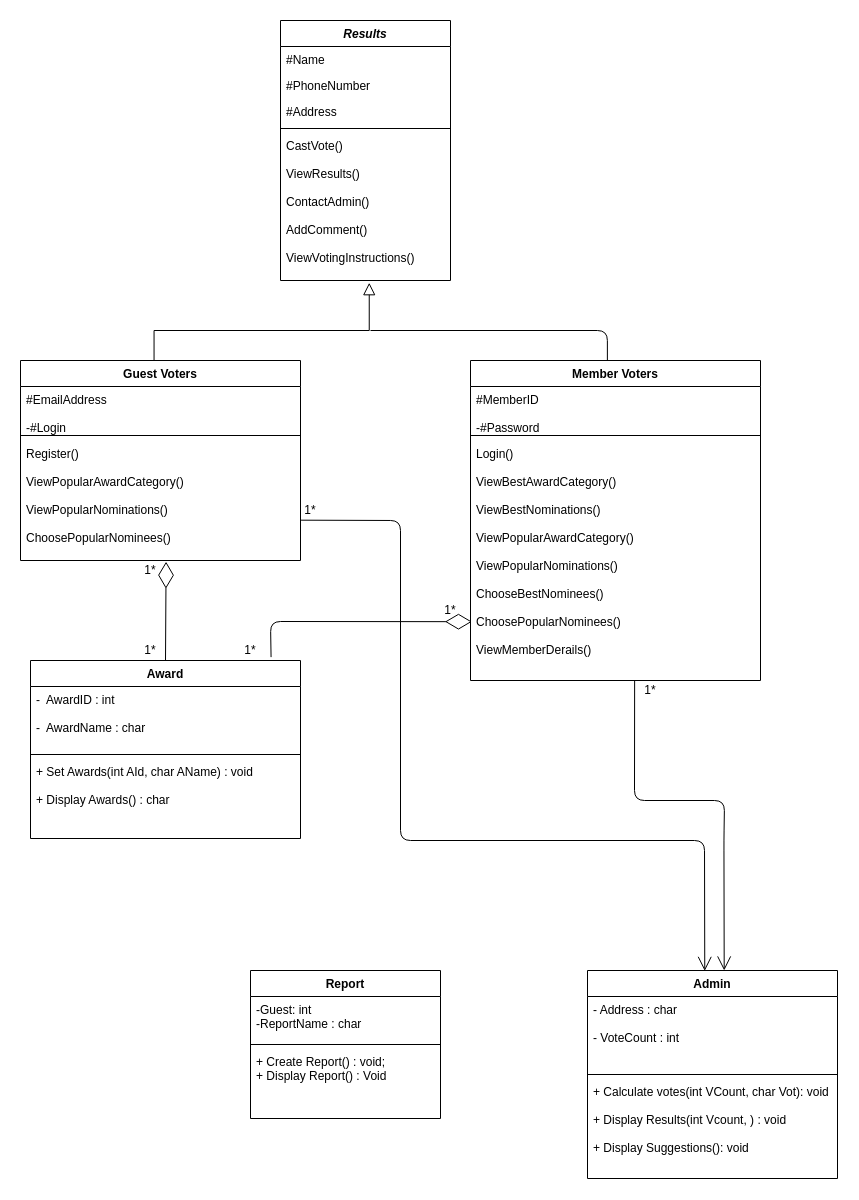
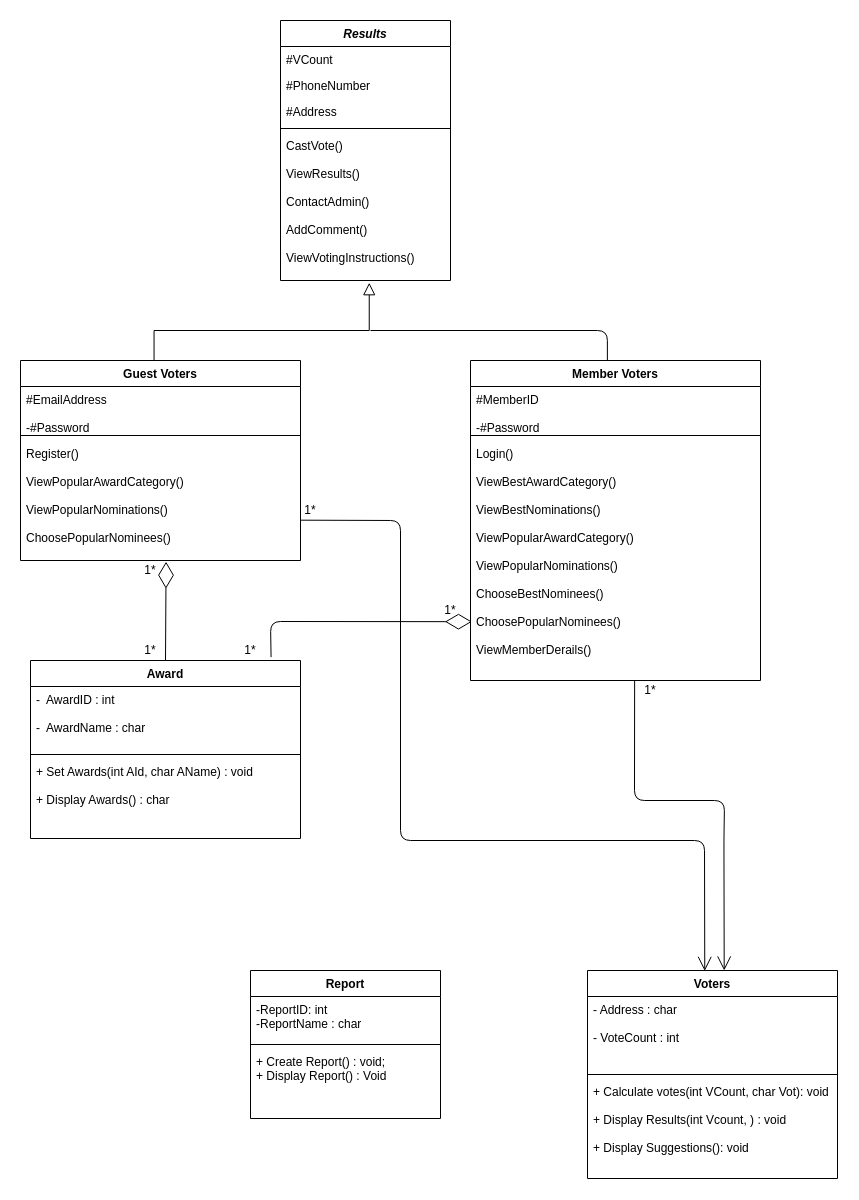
node "#Name": label "#Name" -> "#VCount"
node "#EmailAddress -#Login -": label "#EmailAddress -#Login -" -> "#EmailAddress -#Password -"
node "Admin": label "Admin" -> "Voters"
node "-Guest: int -ReportName : char": label "-Guest: int -ReportName : char" -> "-ReportID: int -ReportName : char"
